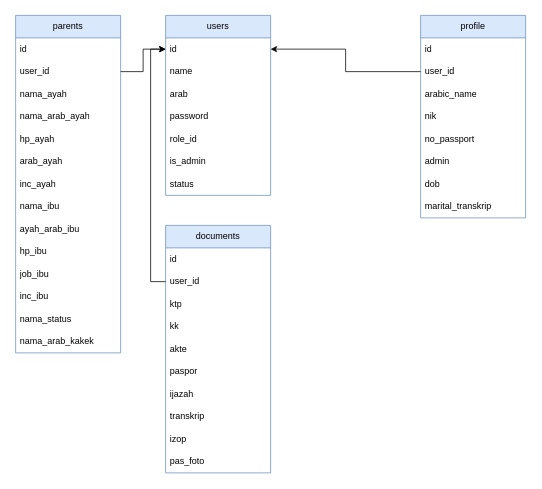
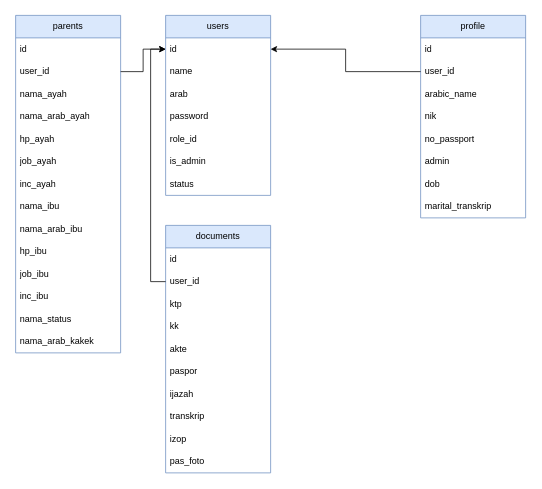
node "arab_ayah": label "arab_ayah" -> "job_ayah"
node "ayah_arab_ibu": label "ayah_arab_ibu" -> "nama_arab_ibu"
